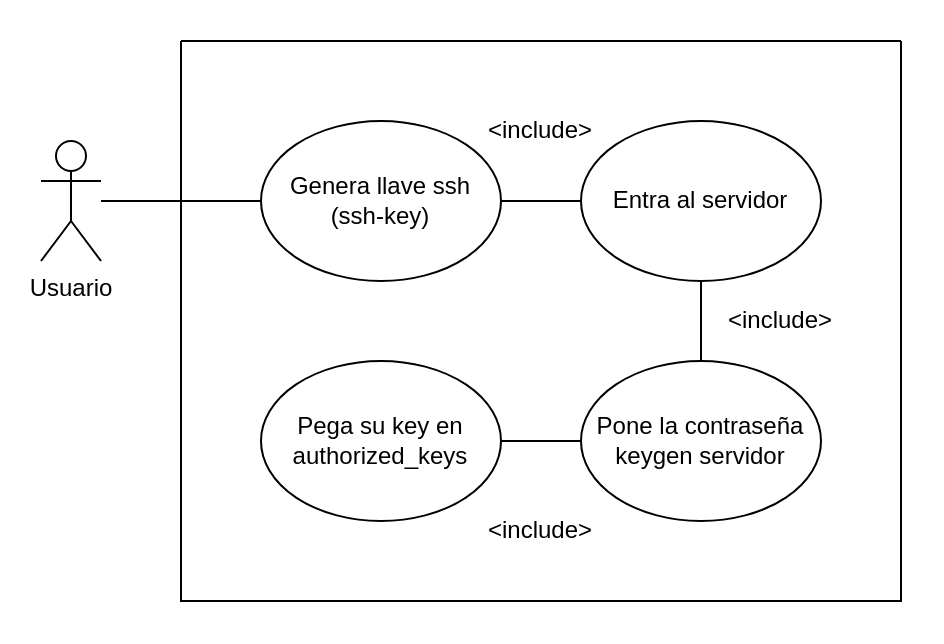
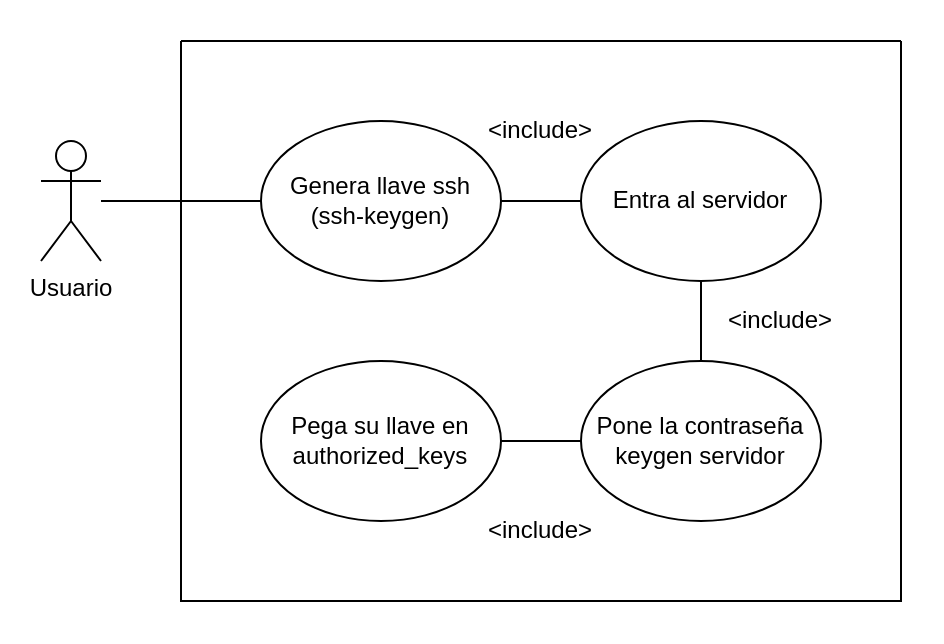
node "Genera llave ssh (ssh-key)": label "Genera llave ssh (ssh-key)" -> "Genera llave ssh (ssh-keygen)"
node "Pega su key en authorized_keys": label "Pega su key en authorized_keys" -> "Pega su llave en authorized_keys"
